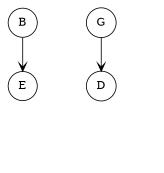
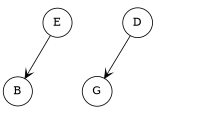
edge "B" -> "E": reversed
edge "G" -> "D": reversed
